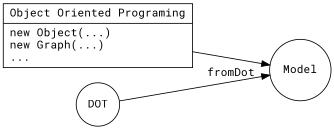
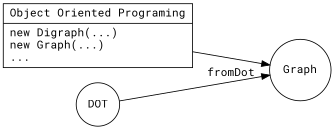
node "Object Oriented Programing": text "new Object(...)" -> "new Digraph(...)"
node "Model": label "Model" -> "Graph"
